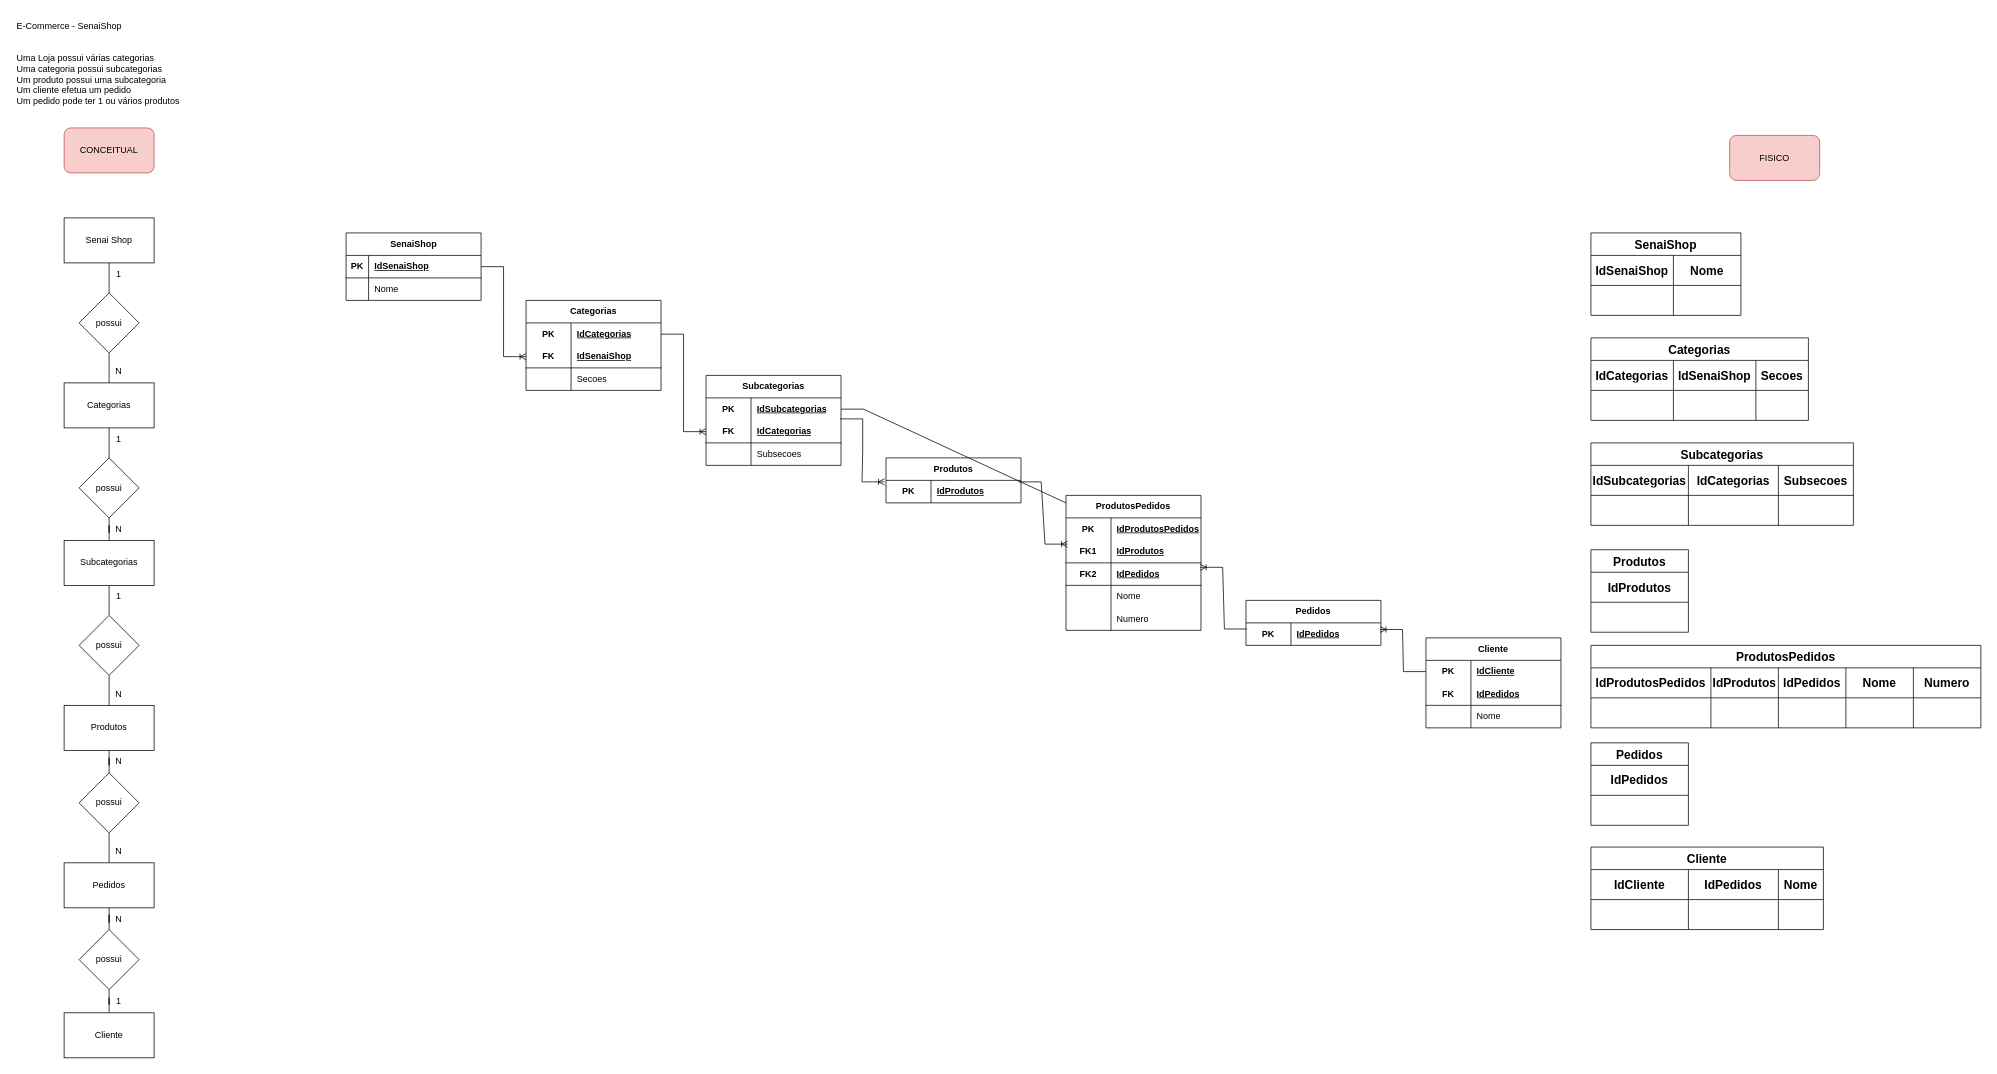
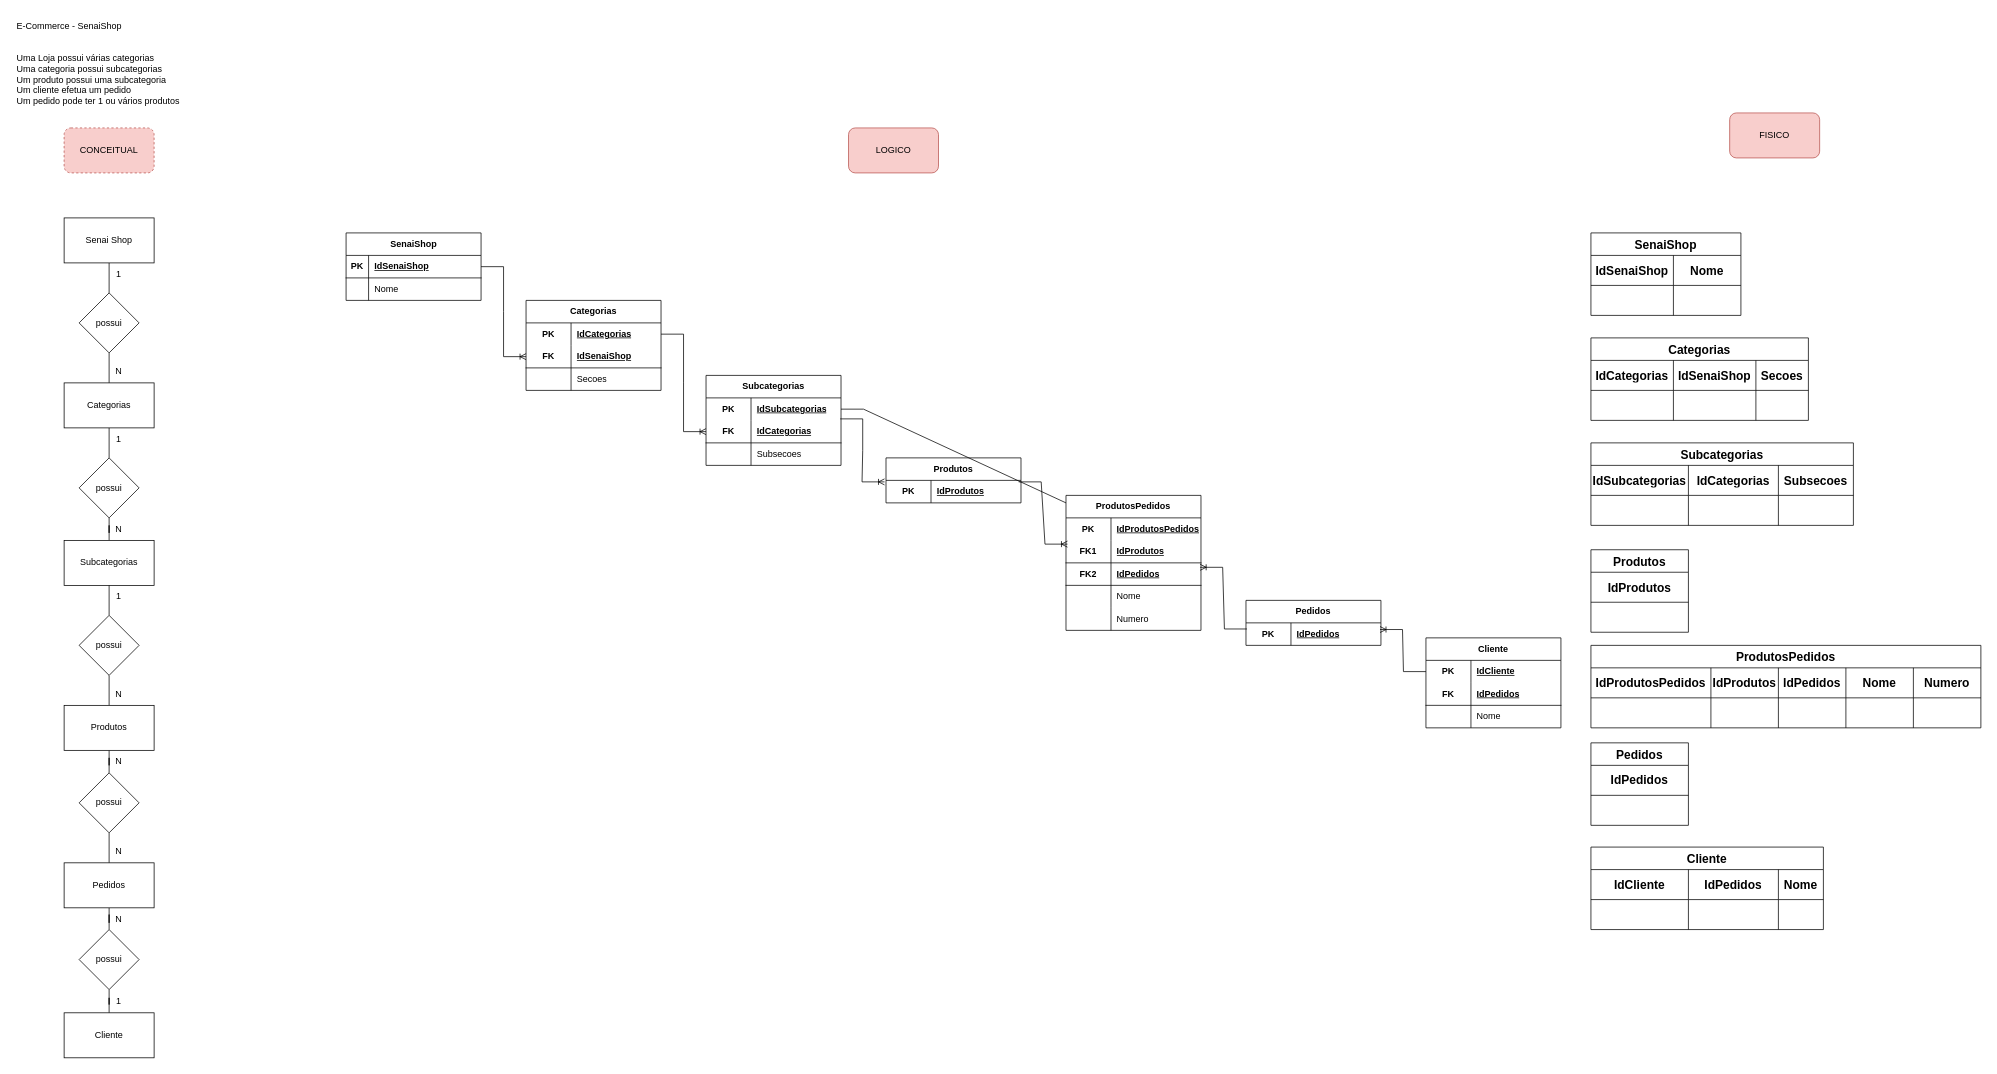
node "CONCEITUAL": style solid -> dashed
node "LOGICO": added
node "FISICO": moved (1775, 158) -> (1775, 135)
